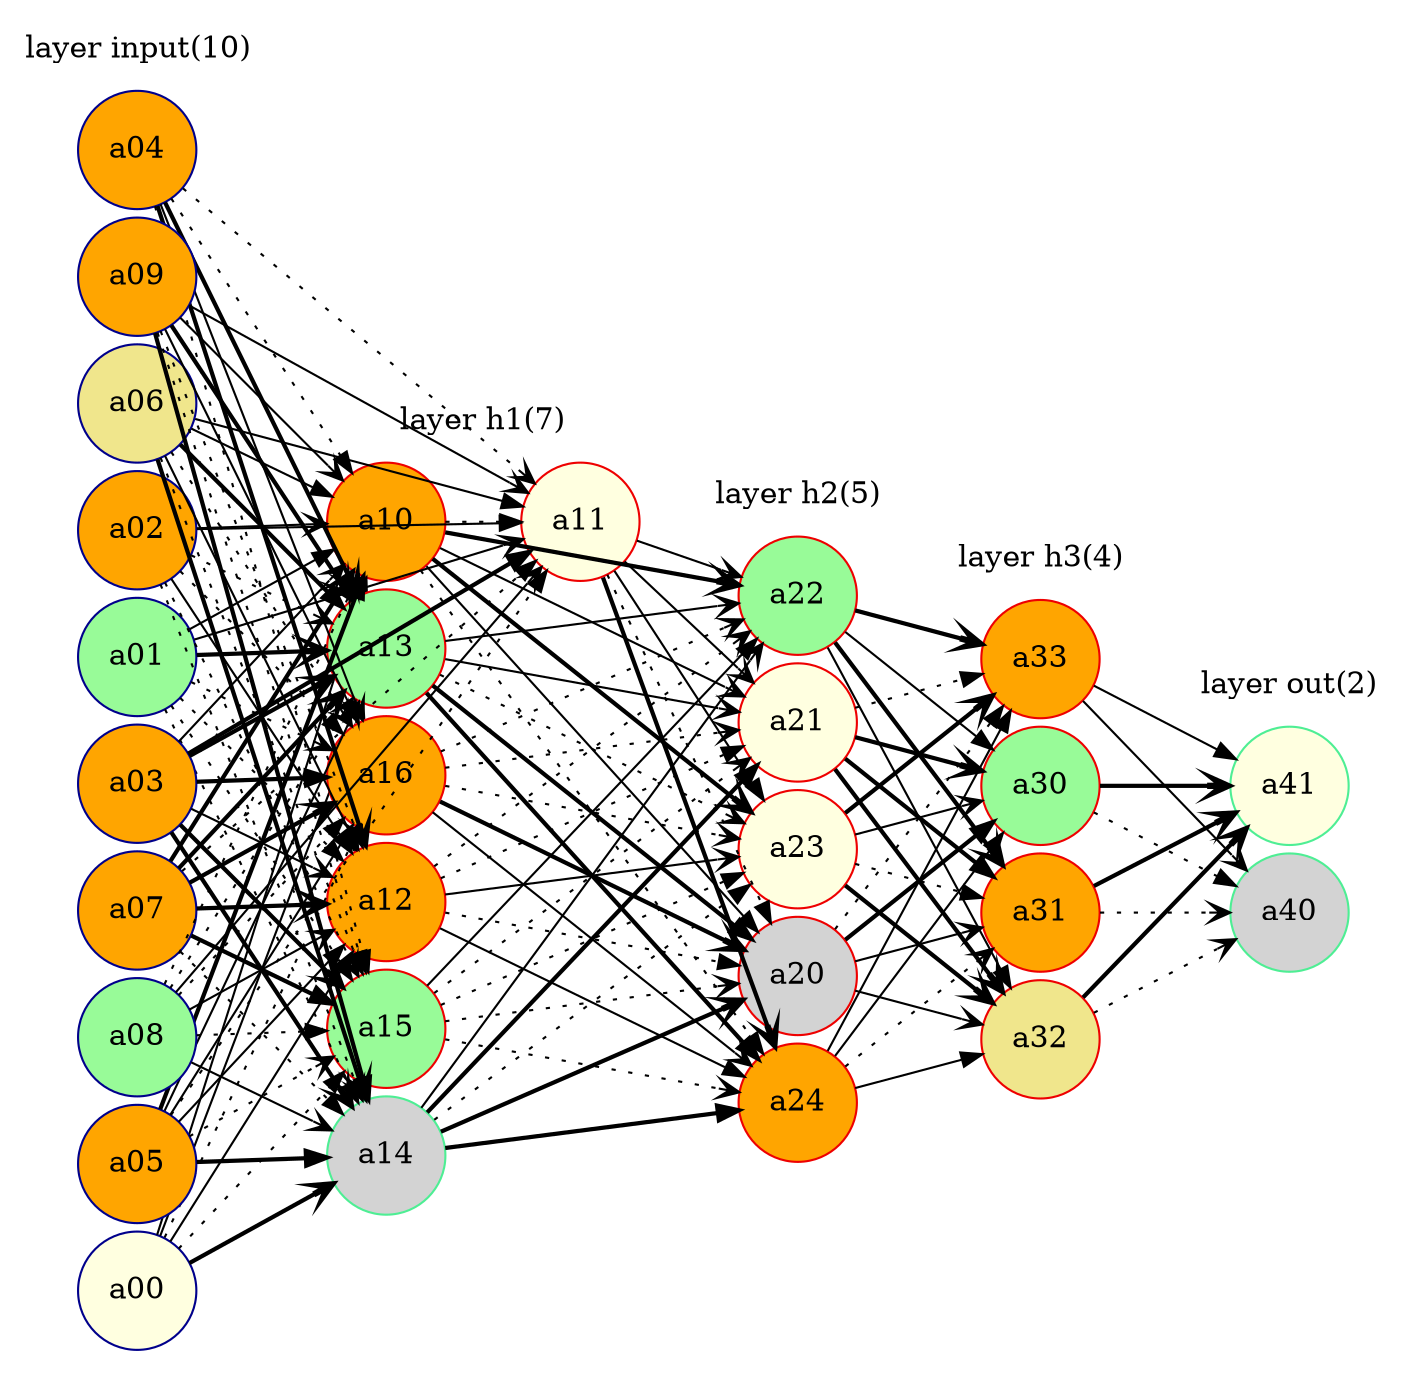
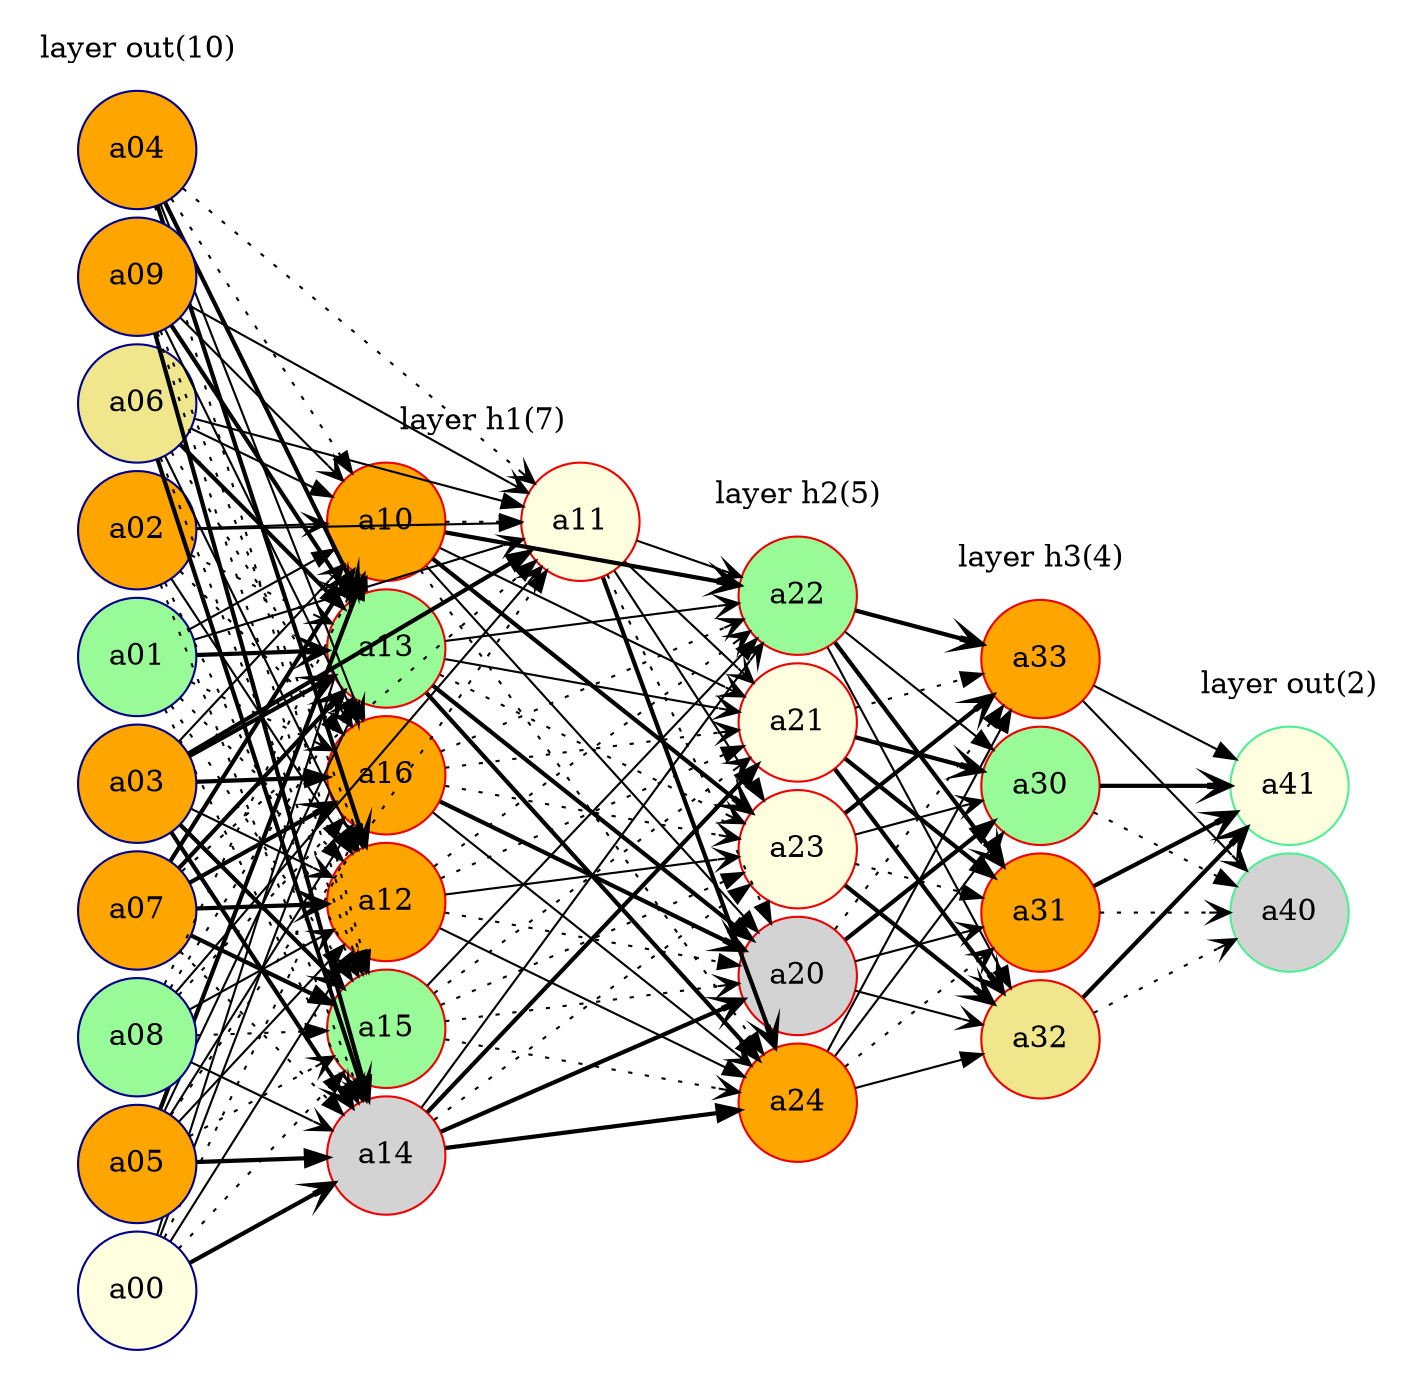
cluster "layer input(10)": label "layer input(10)" -> "layer out(10)"
node "a14": color seagreen2 -> red2
